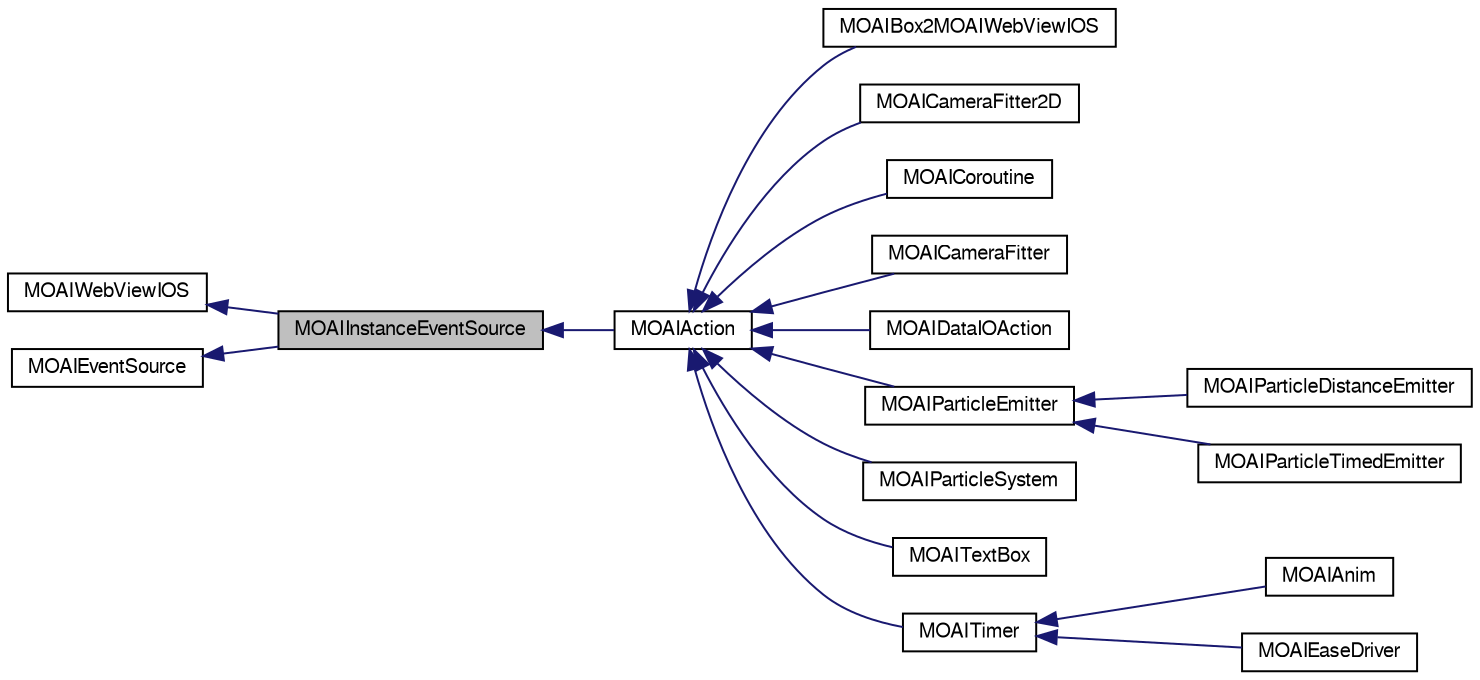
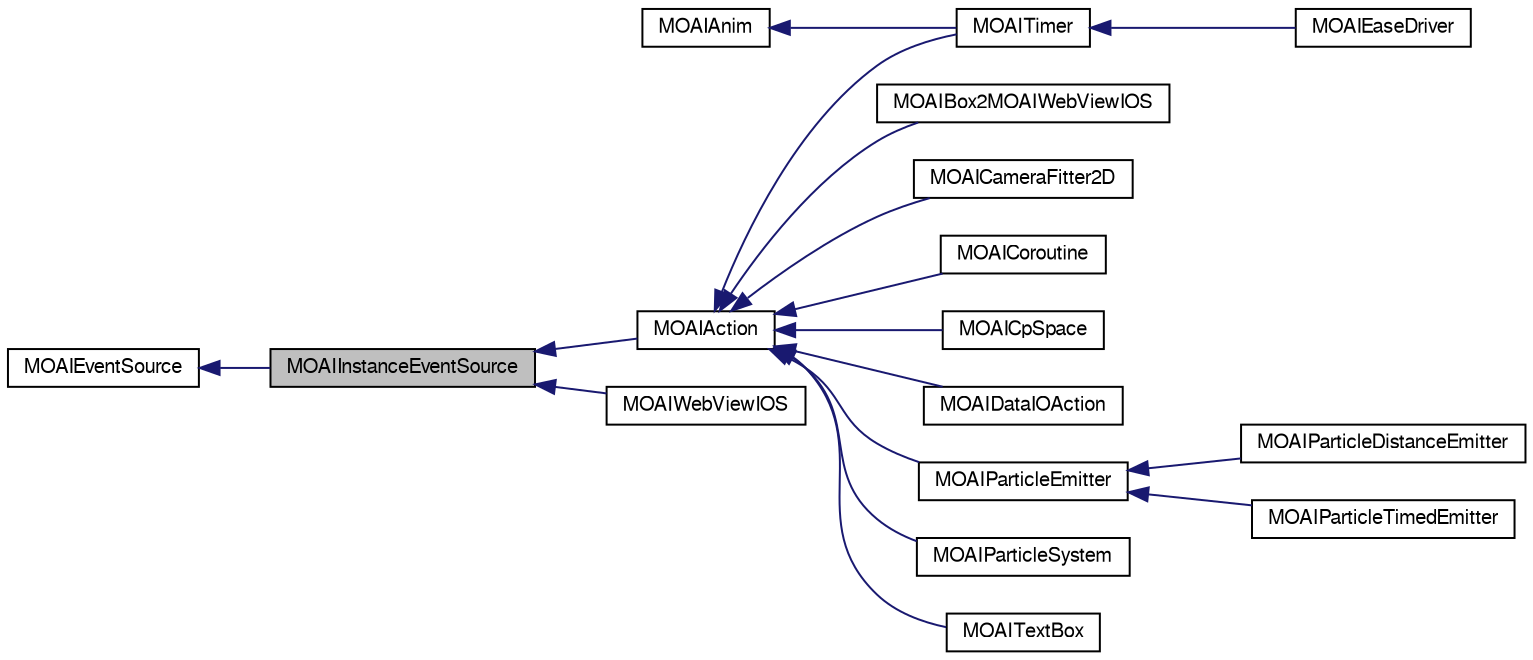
node "MOAICameraFitter": label "MOAICameraFitter" -> "MOAICpSpace"
edge "MOAIInstanceEventSource" -> "MOAIWebViewIOS": reversed
edge "MOAIAnim" -> "MOAITimer": reversed
